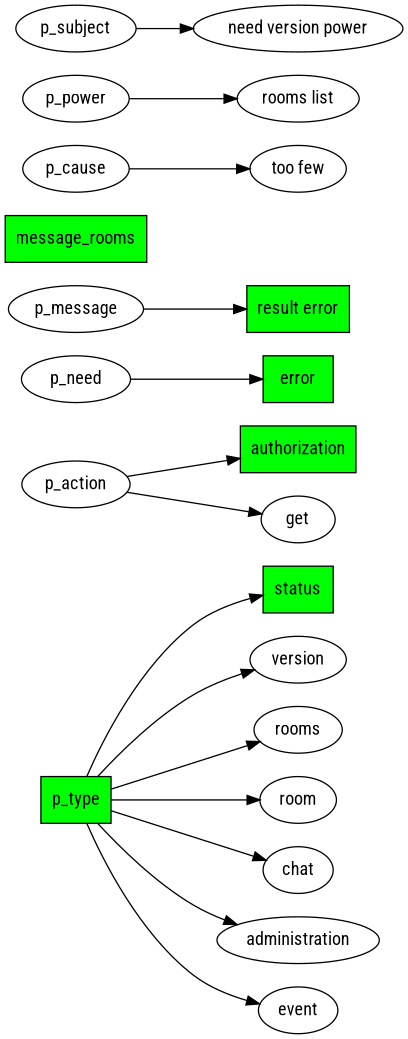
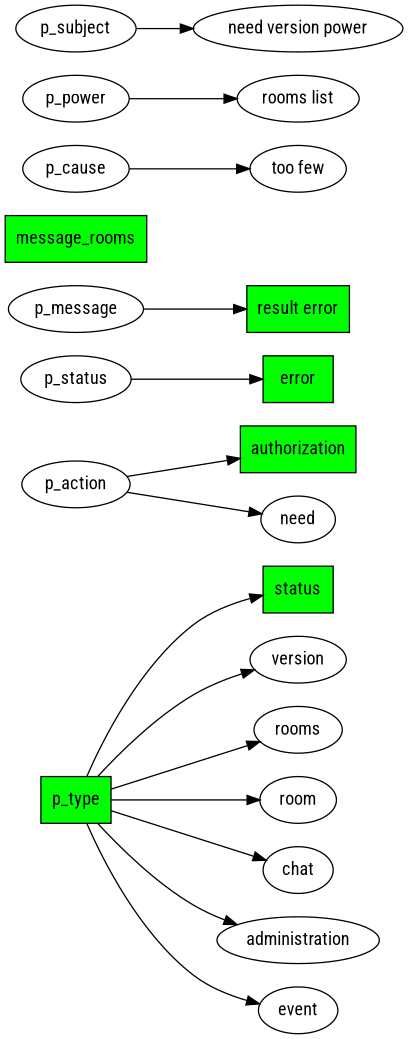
node "p_need": label "p_need" -> "p_status"
node "get": label "get" -> "need"
